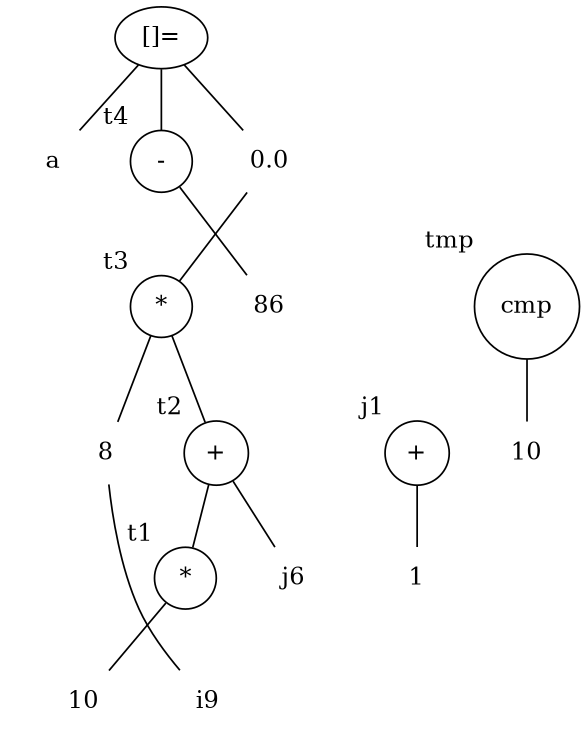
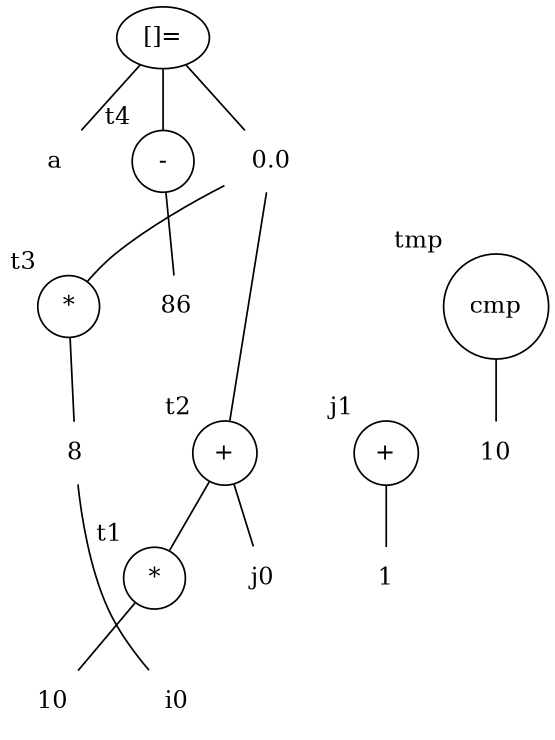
edge "* t3" -- "+ t2": now "0.0" -- "+ t2"
node "j6": label "j6" -> "j0"
node "i9": label "i9" -> "i0"
